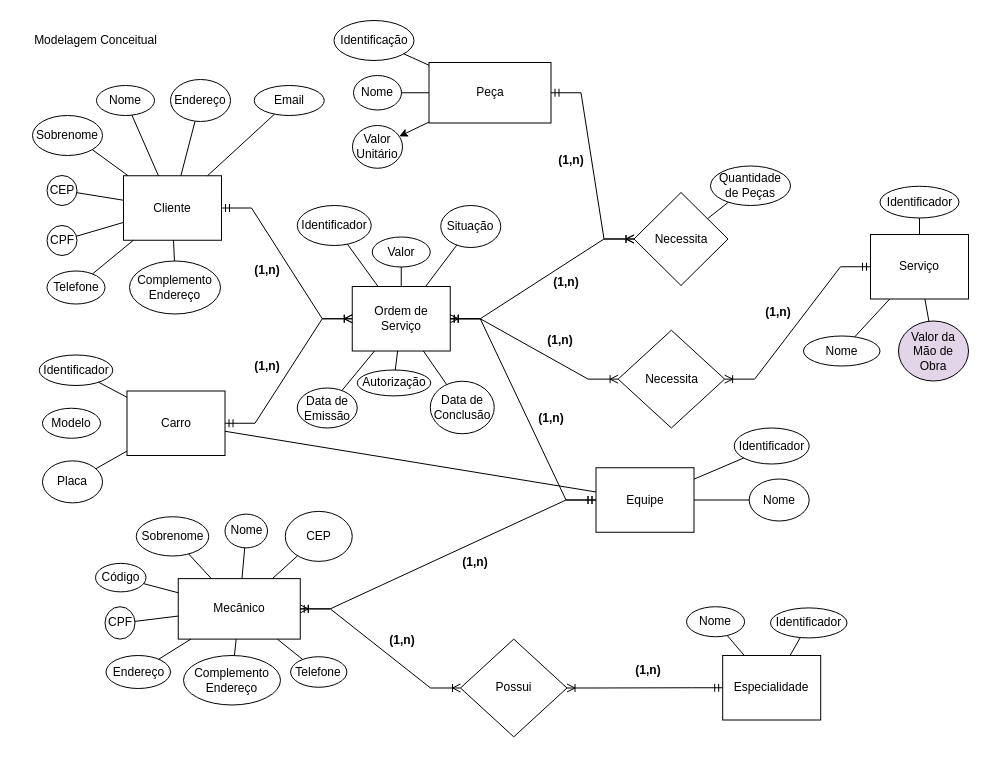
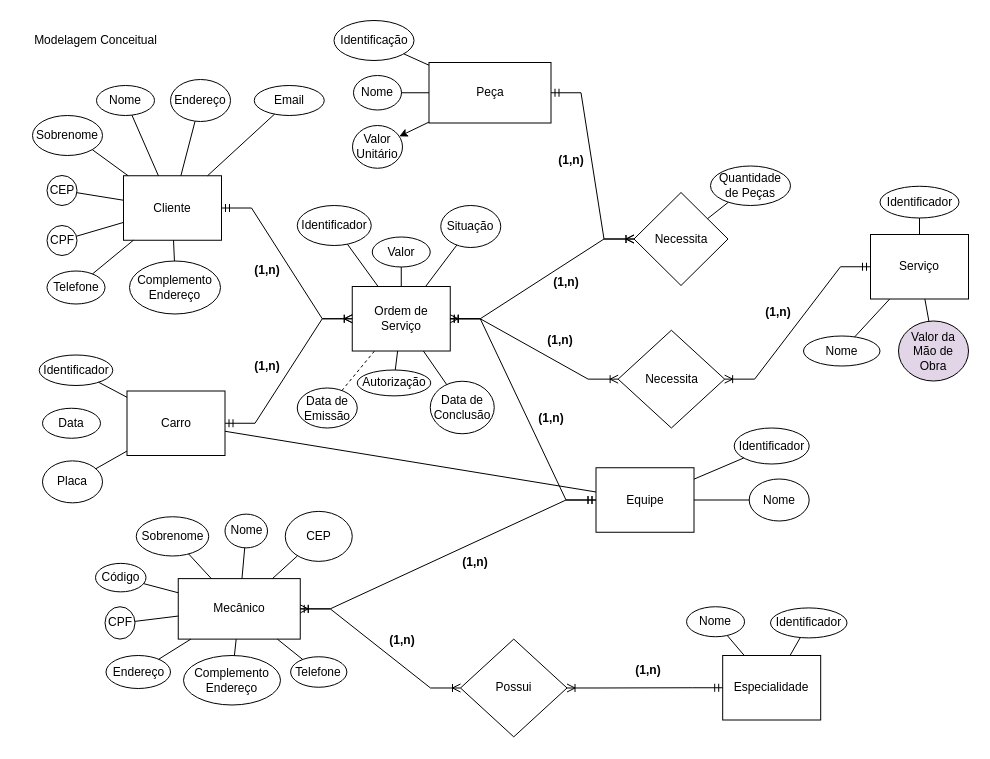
edge "Ordem de Serviço" -- "Data de Emissão": style solid -> dashed
node "Modelo": label "Modelo" -> "Data"
